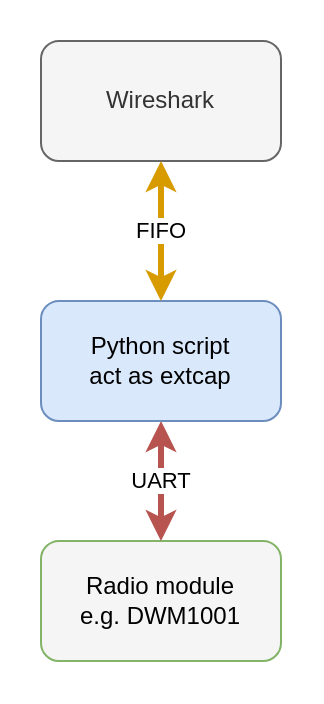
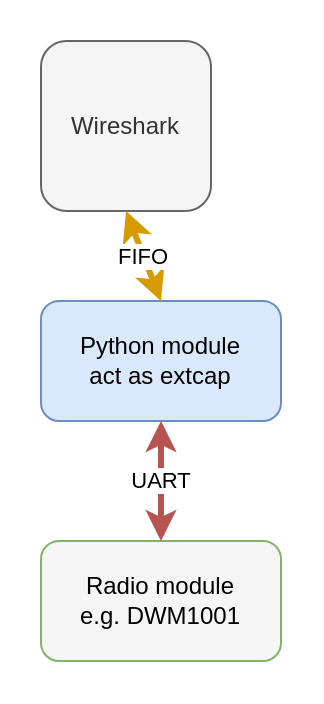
node "Wireshark": size 240x120 -> 170x170
node "Python script act as extcap": label "Python script act as extcap" -> "Python module act as extcap"
